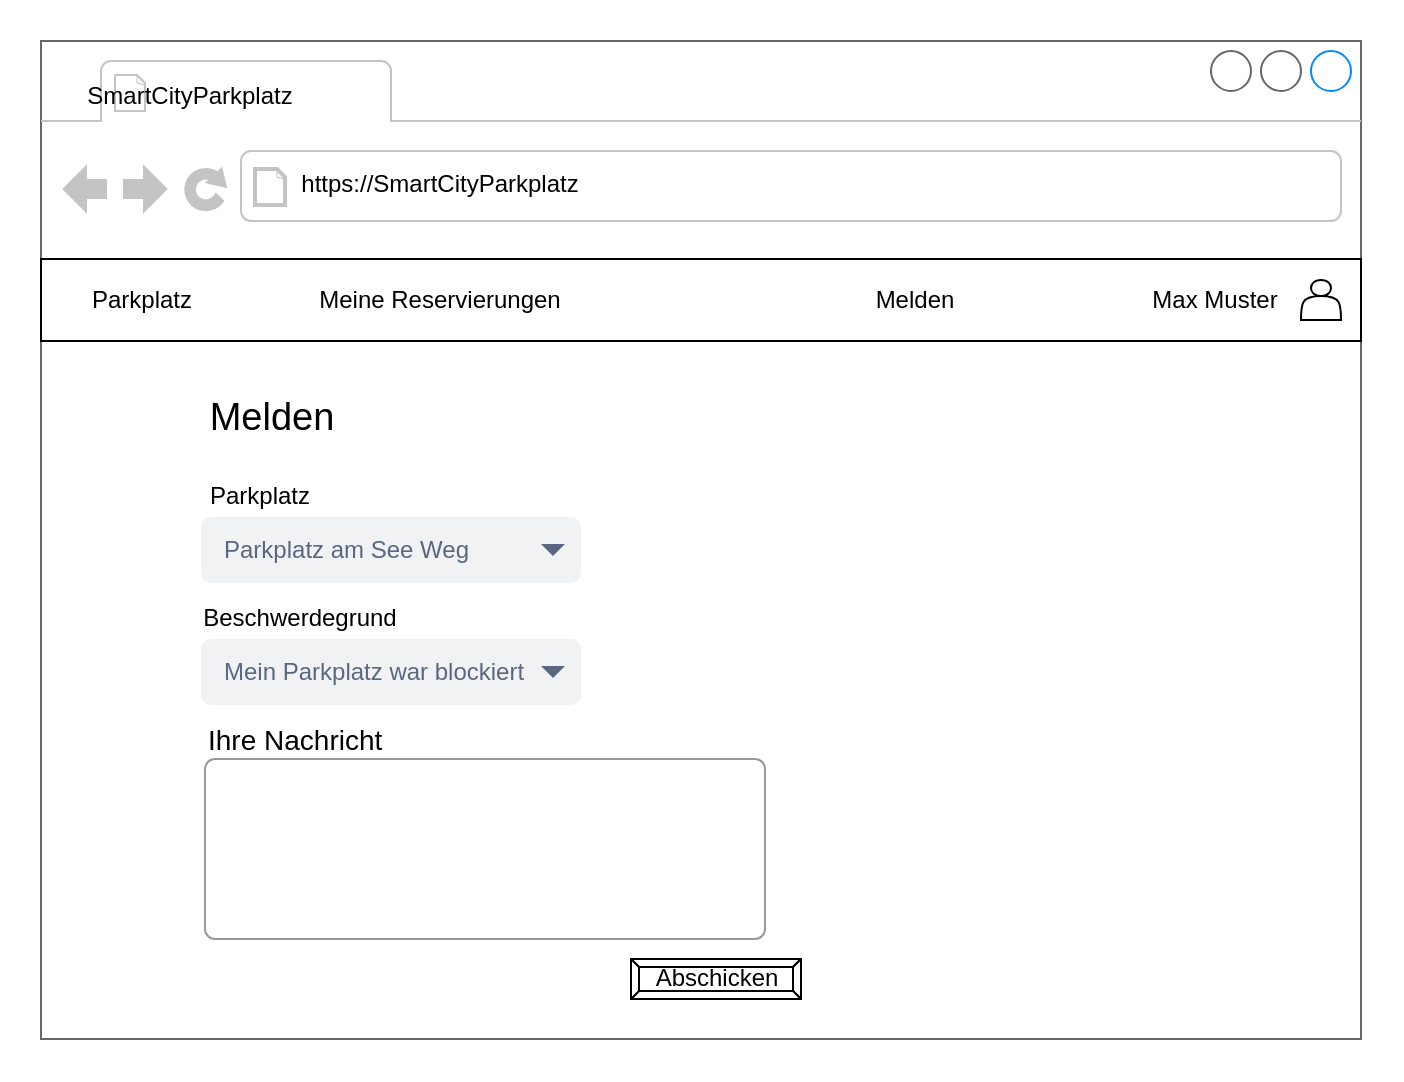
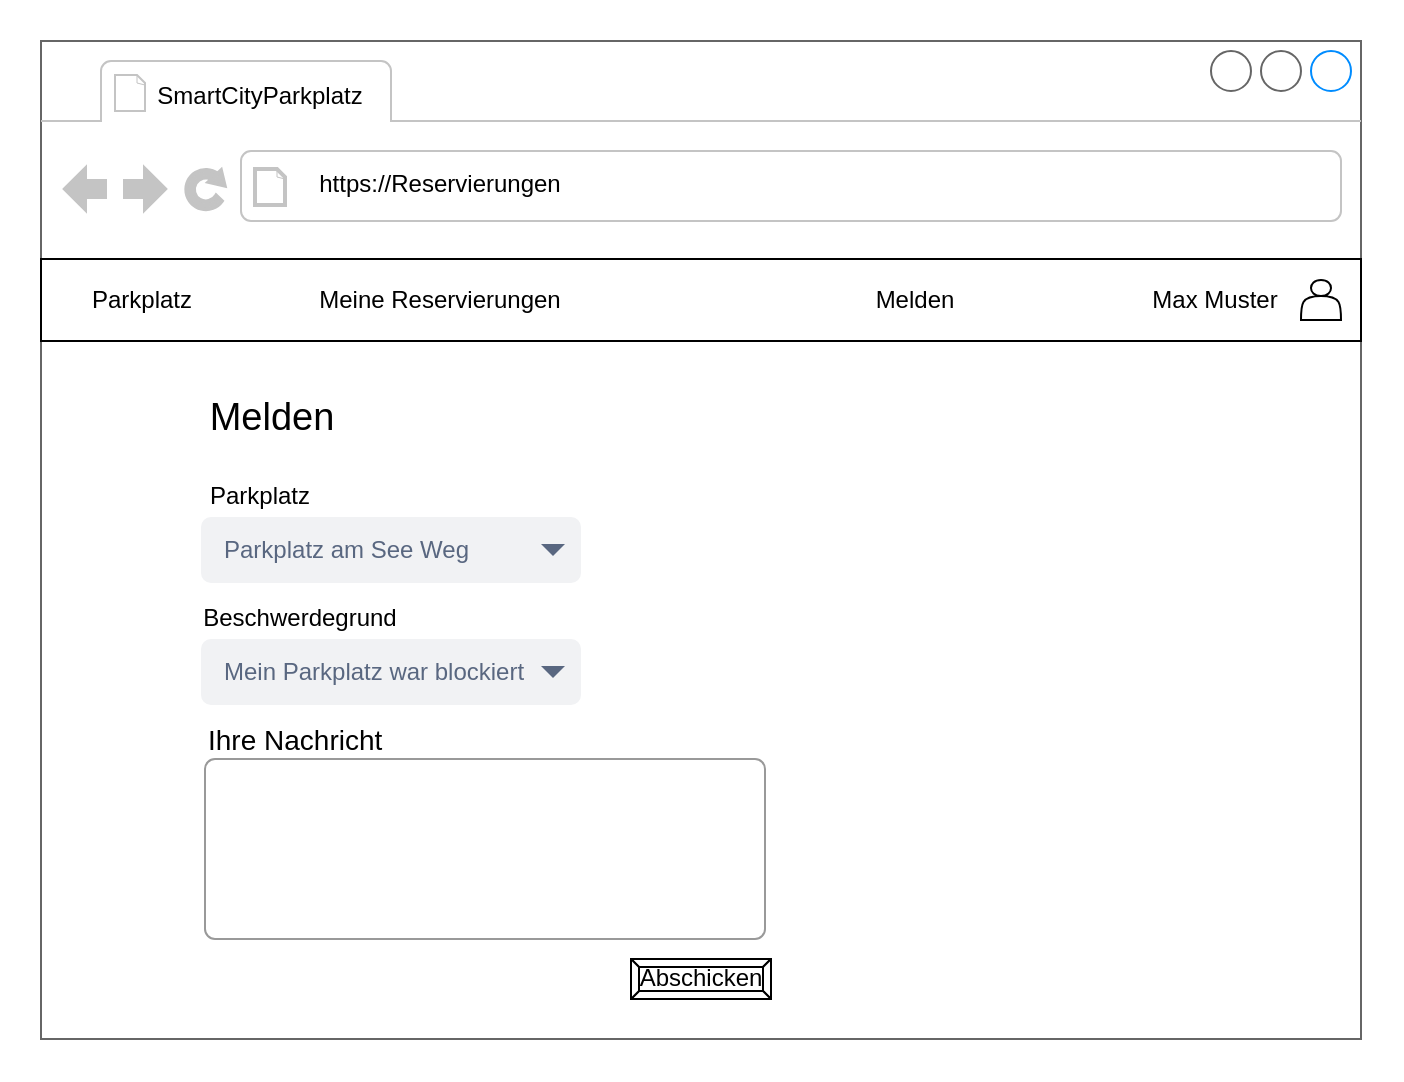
node "SmartCityParkplatz": moved (191, 97) -> (261, 97)
node "https://SmartCityParkplatz": label "https://SmartCityParkplatz" -> "https://Reservierungen"
node "Abschicken": size 170x40 -> 140x40
